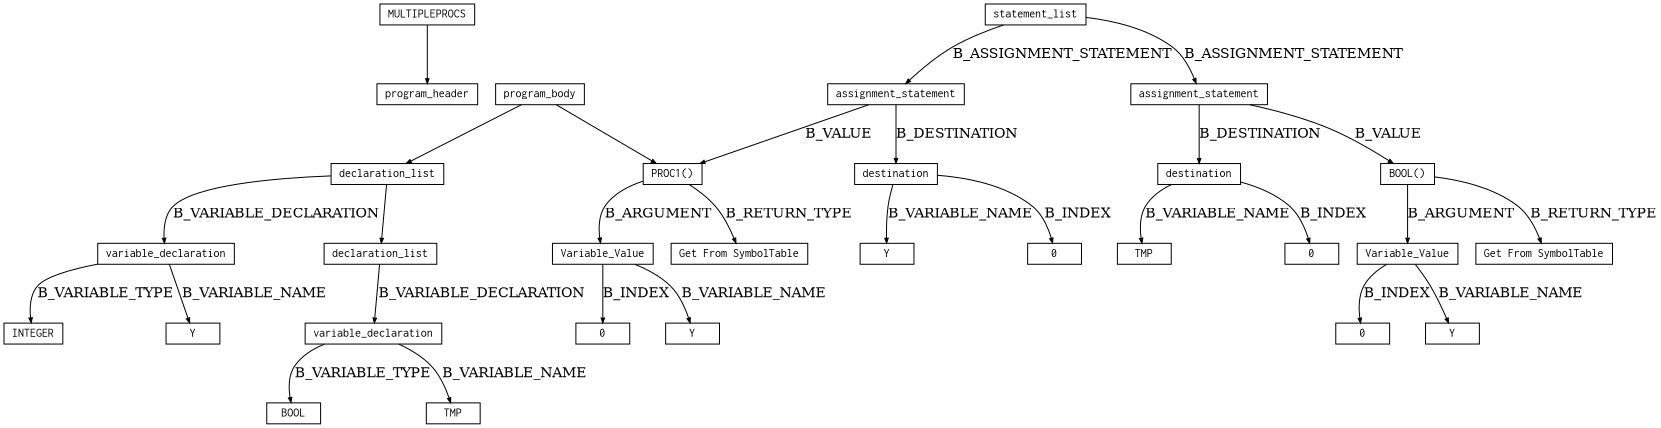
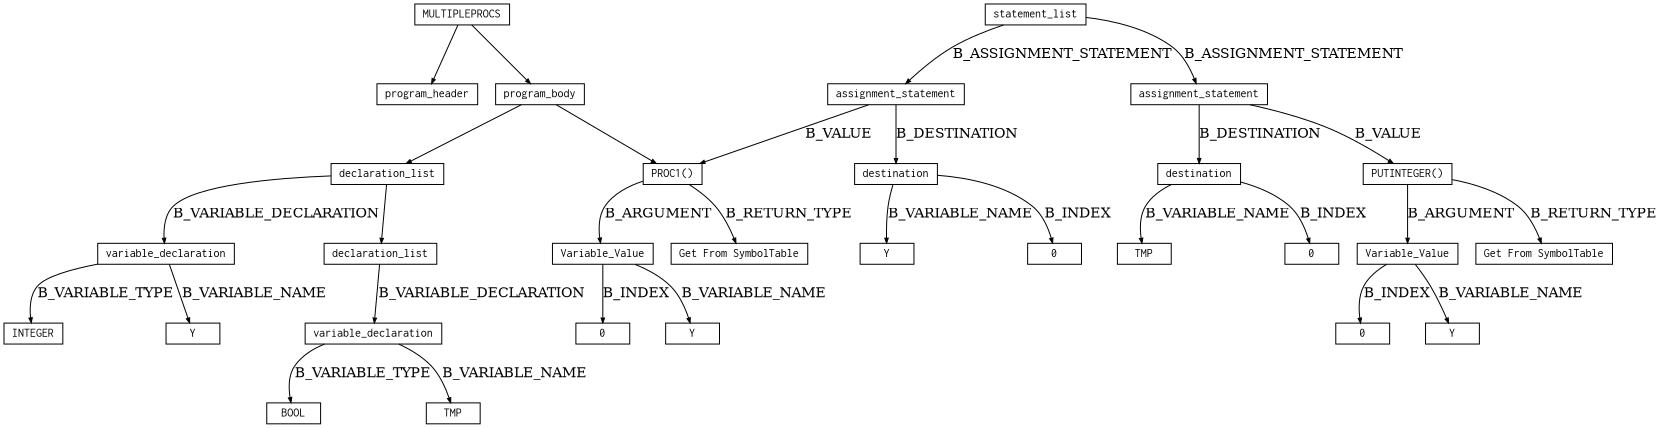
edge "MULTIPLEPROCS" -> "program_body": added
node "BOOL()": label "BOOL()" -> "PUTINTEGER()"
